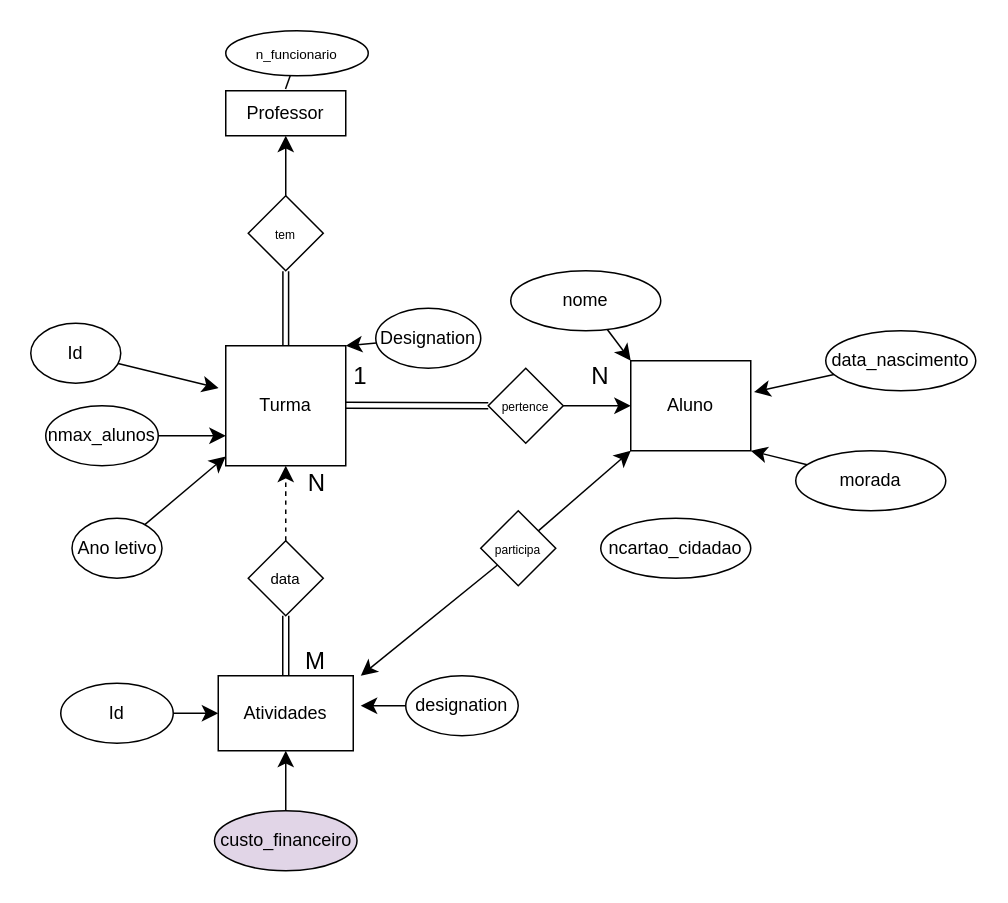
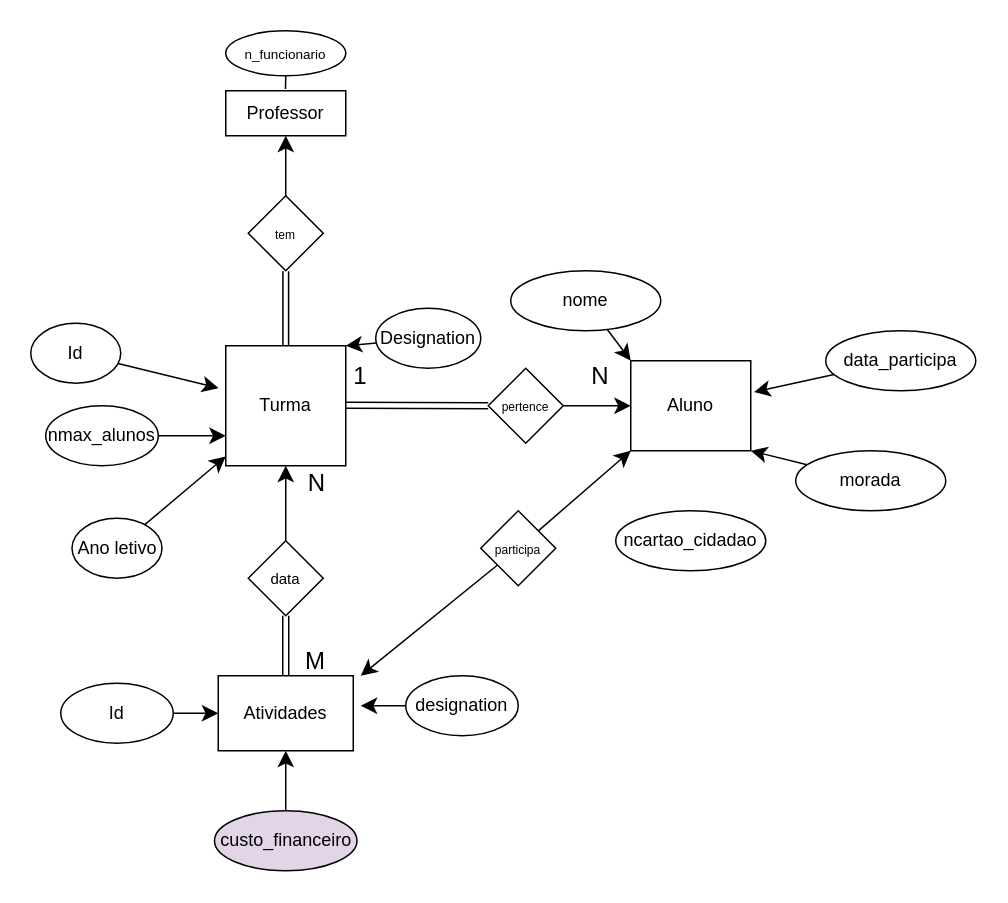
node "n_funcionario": size 143x45 -> 120x45
node "data_nascimento": label "data_nascimento" -> "data_participa"
edge "data" -> "Turma": style dashed -> solid
node "ncartao_cidadao": moved (676, 548) -> (691, 541)
